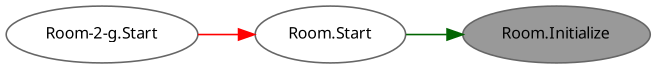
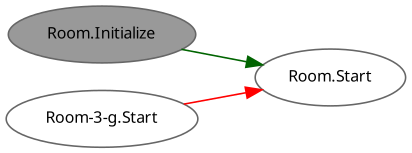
node "Room-2-g.Start": label "Room-2-g.Start" -> "Room-3-g.Start"
edge "Room.Start" -> "Room.Initialize": reversed
